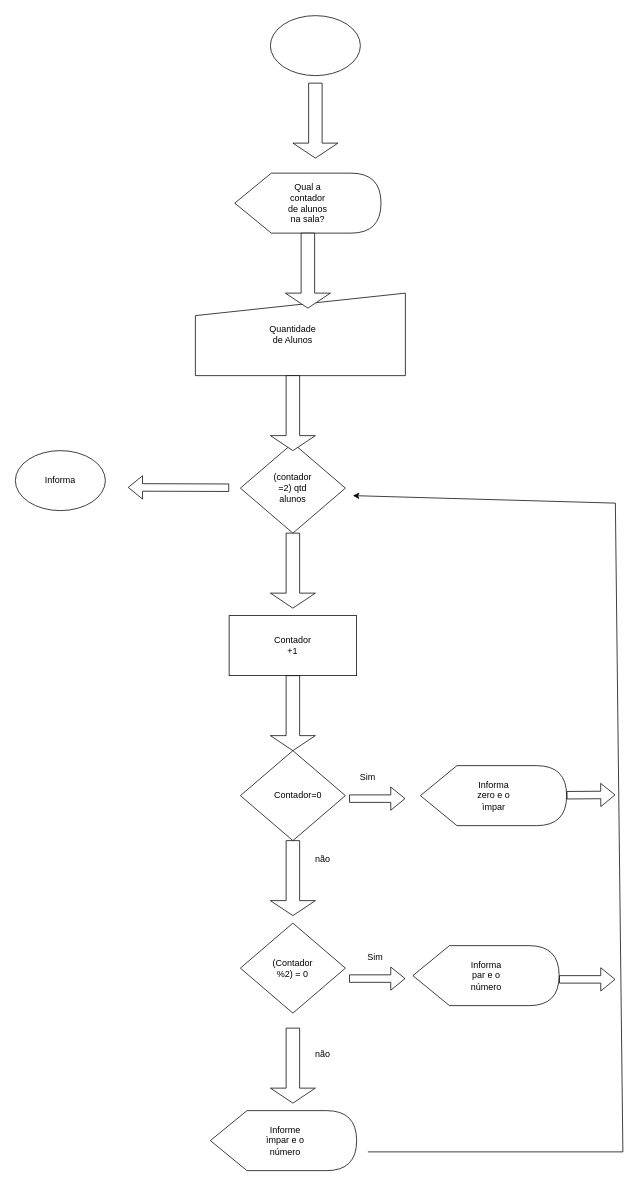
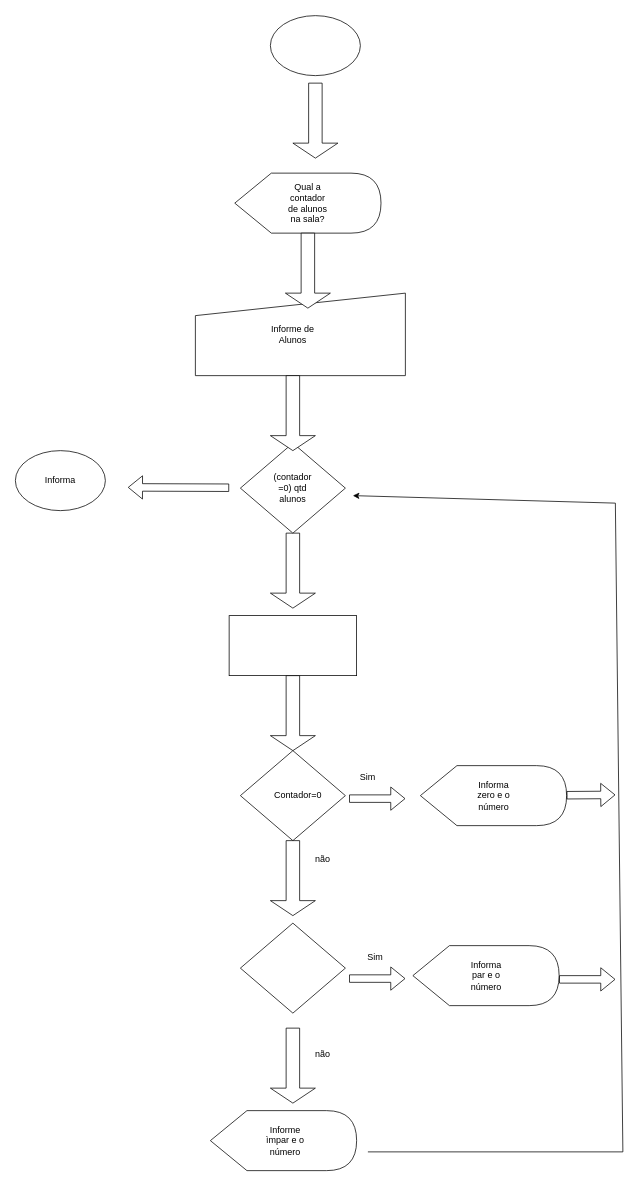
node "Quantidade de Alunos": label "Quantidade de Alunos" -> "Informe de Alunos"
node "(contador =2) qtd alunos": label "(contador =2) qtd alunos" -> "(contador =0) qtd alunos"
node "Contador +1": removed
node "Informa zero e o ìmpar": label "Informa zero e o ìmpar" -> "Informa zero e o número"
node "(Contador %2) = 0": removed
